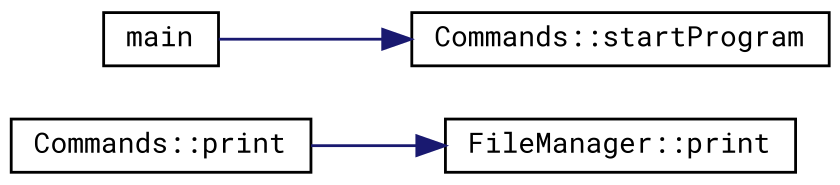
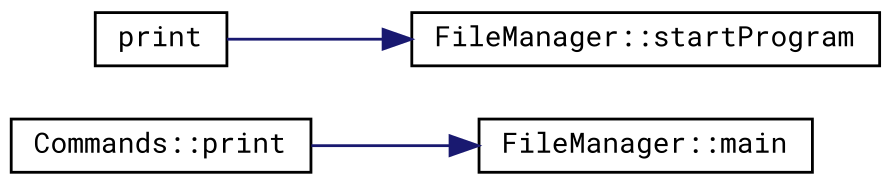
node "main": label "main" -> "print"
node "Commands::startProgram": label "Commands::startProgram" -> "FileManager::startProgram"
node "FileManager::print": label "FileManager::print" -> "FileManager::main"
